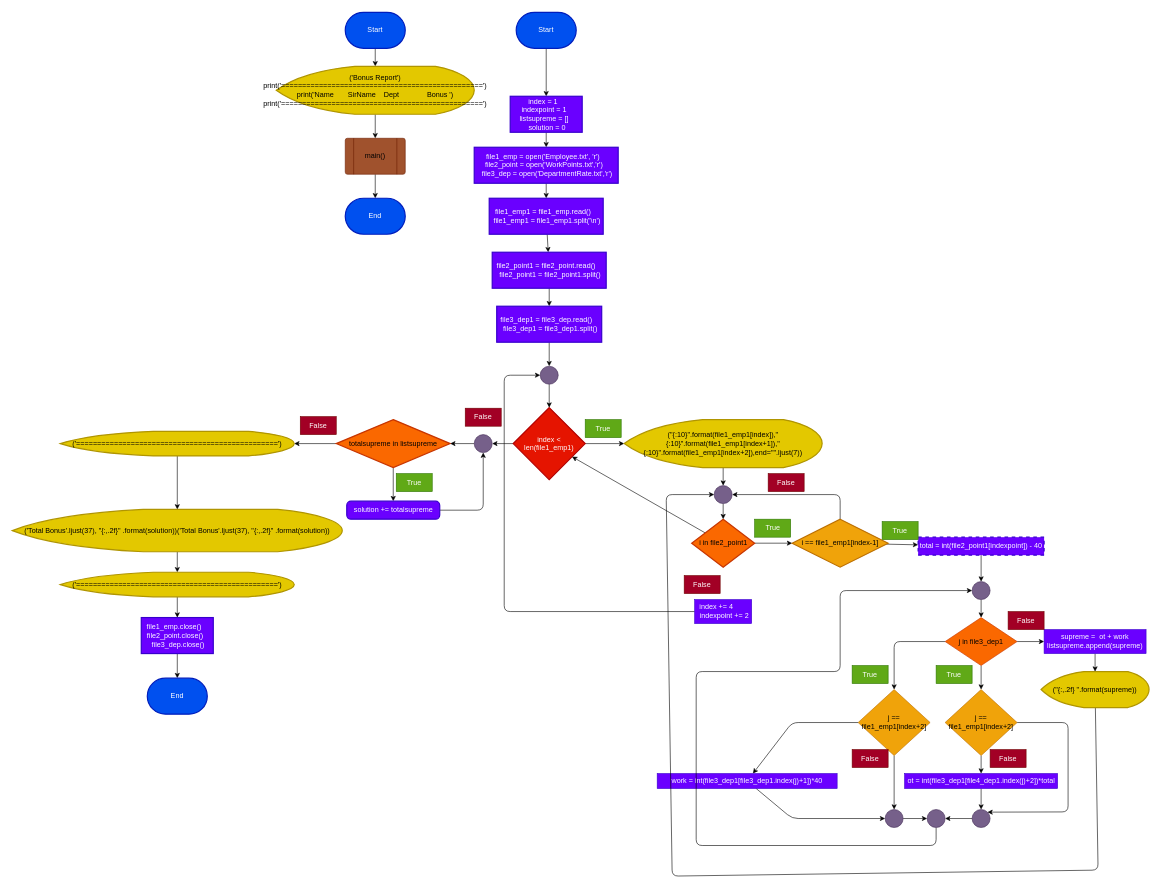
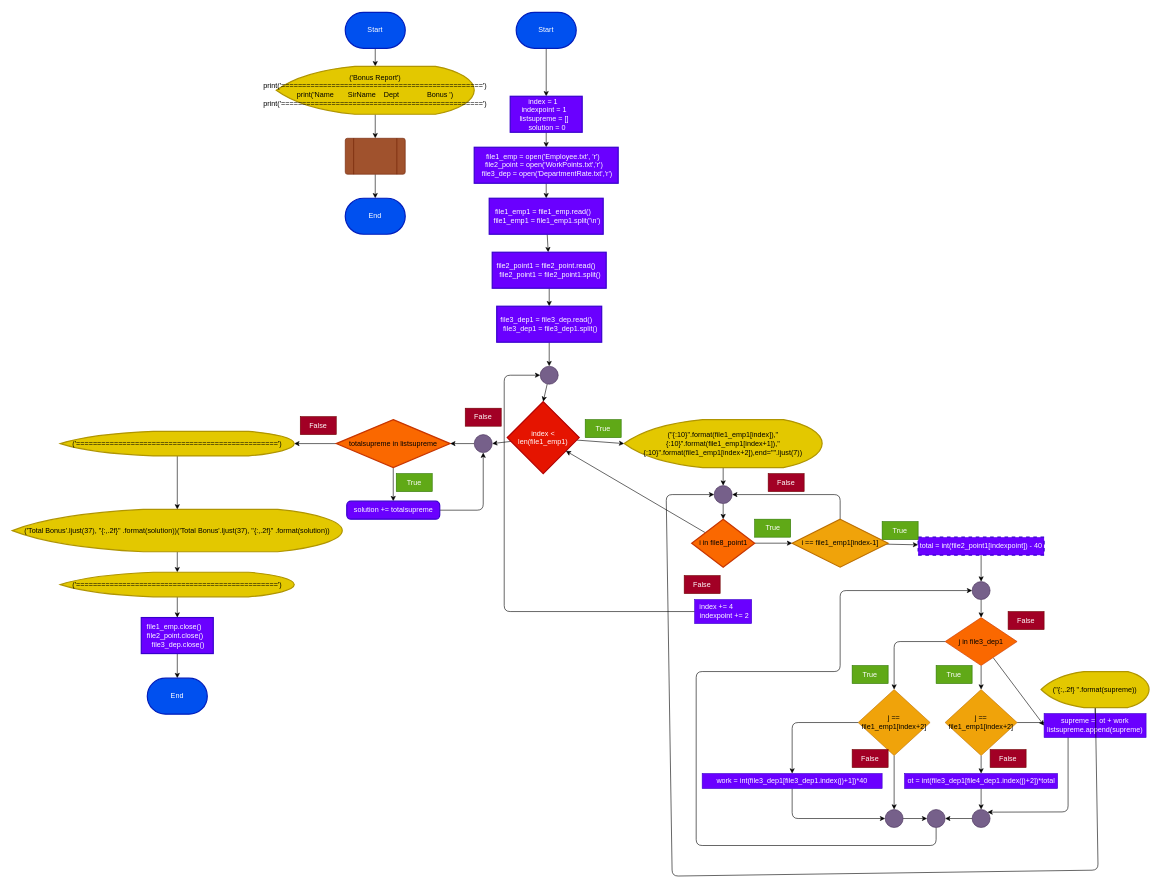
node "main()": removed
node "index < len(file1_emp1)": moved (549, 444) -> (543, 438)
node "i in file2_point1": label "i in file2_point1" -> "i in file8_point1"
node "supreme = ot + work listsupreme.append(supreme)": moved (1095, 642) -> (1095, 726)
node "work = int(file3_dep1[file3_dep1.index(j)+1])*40": moved (747, 781) -> (792, 781)
